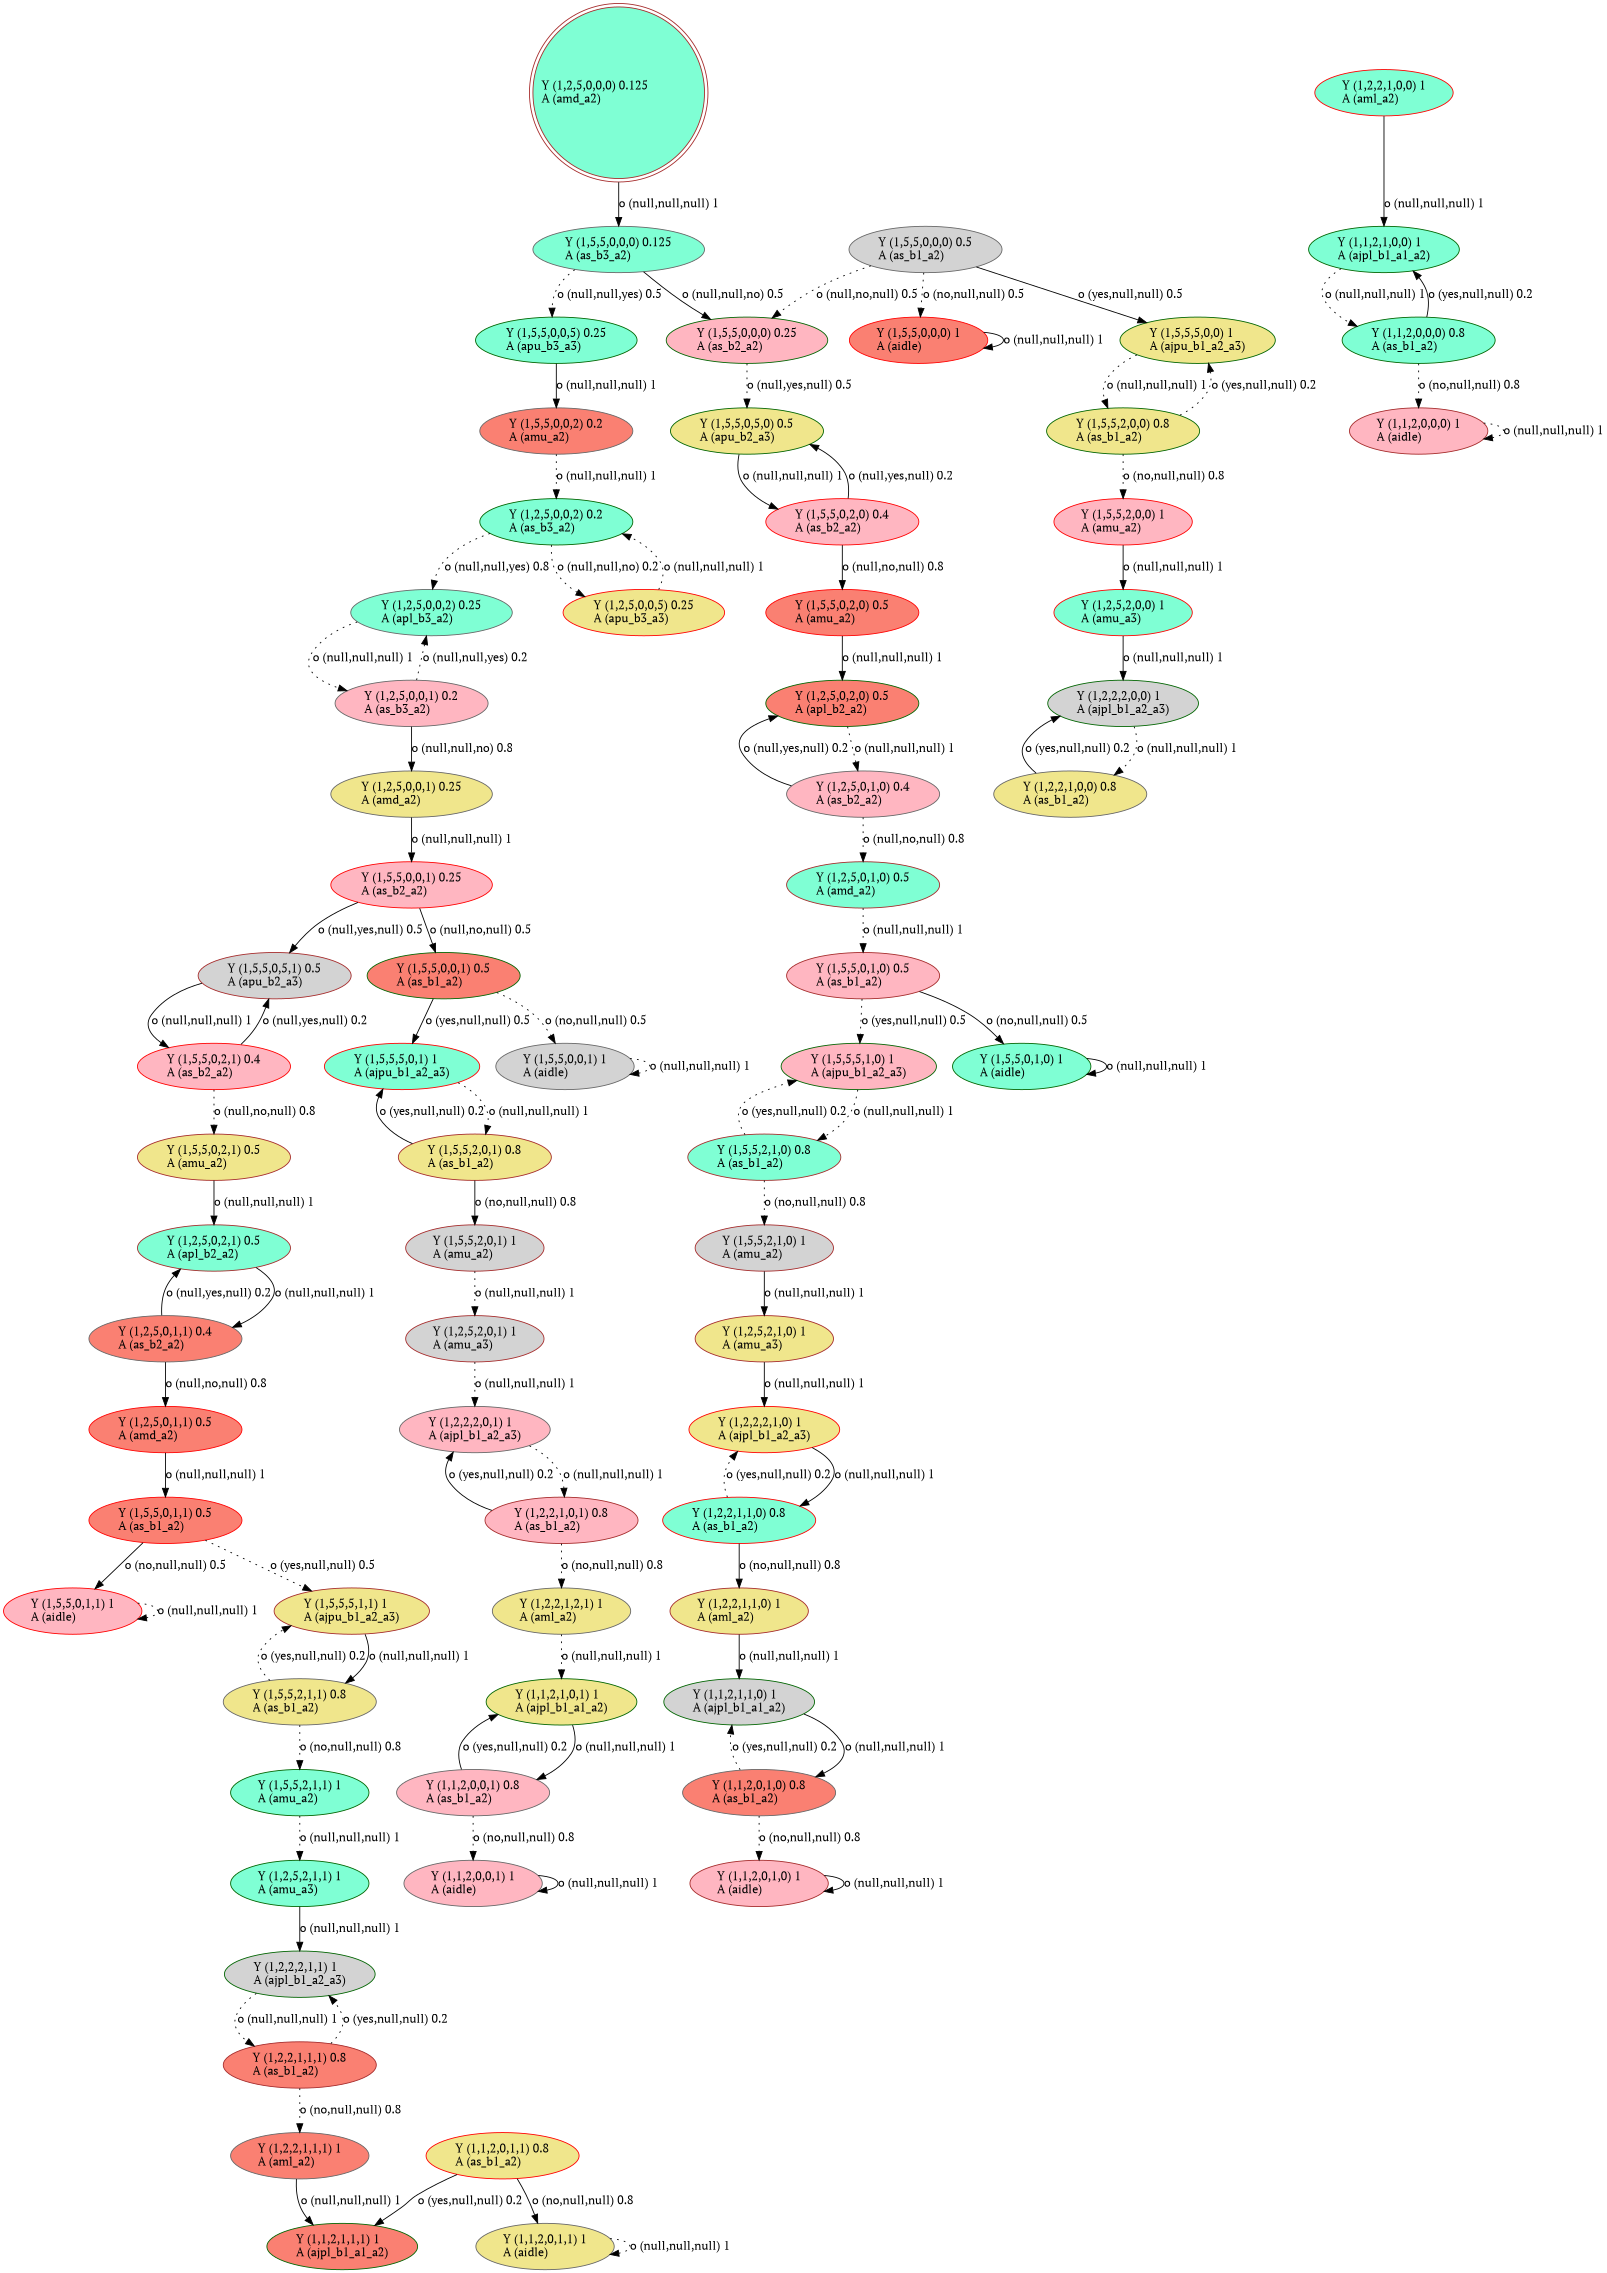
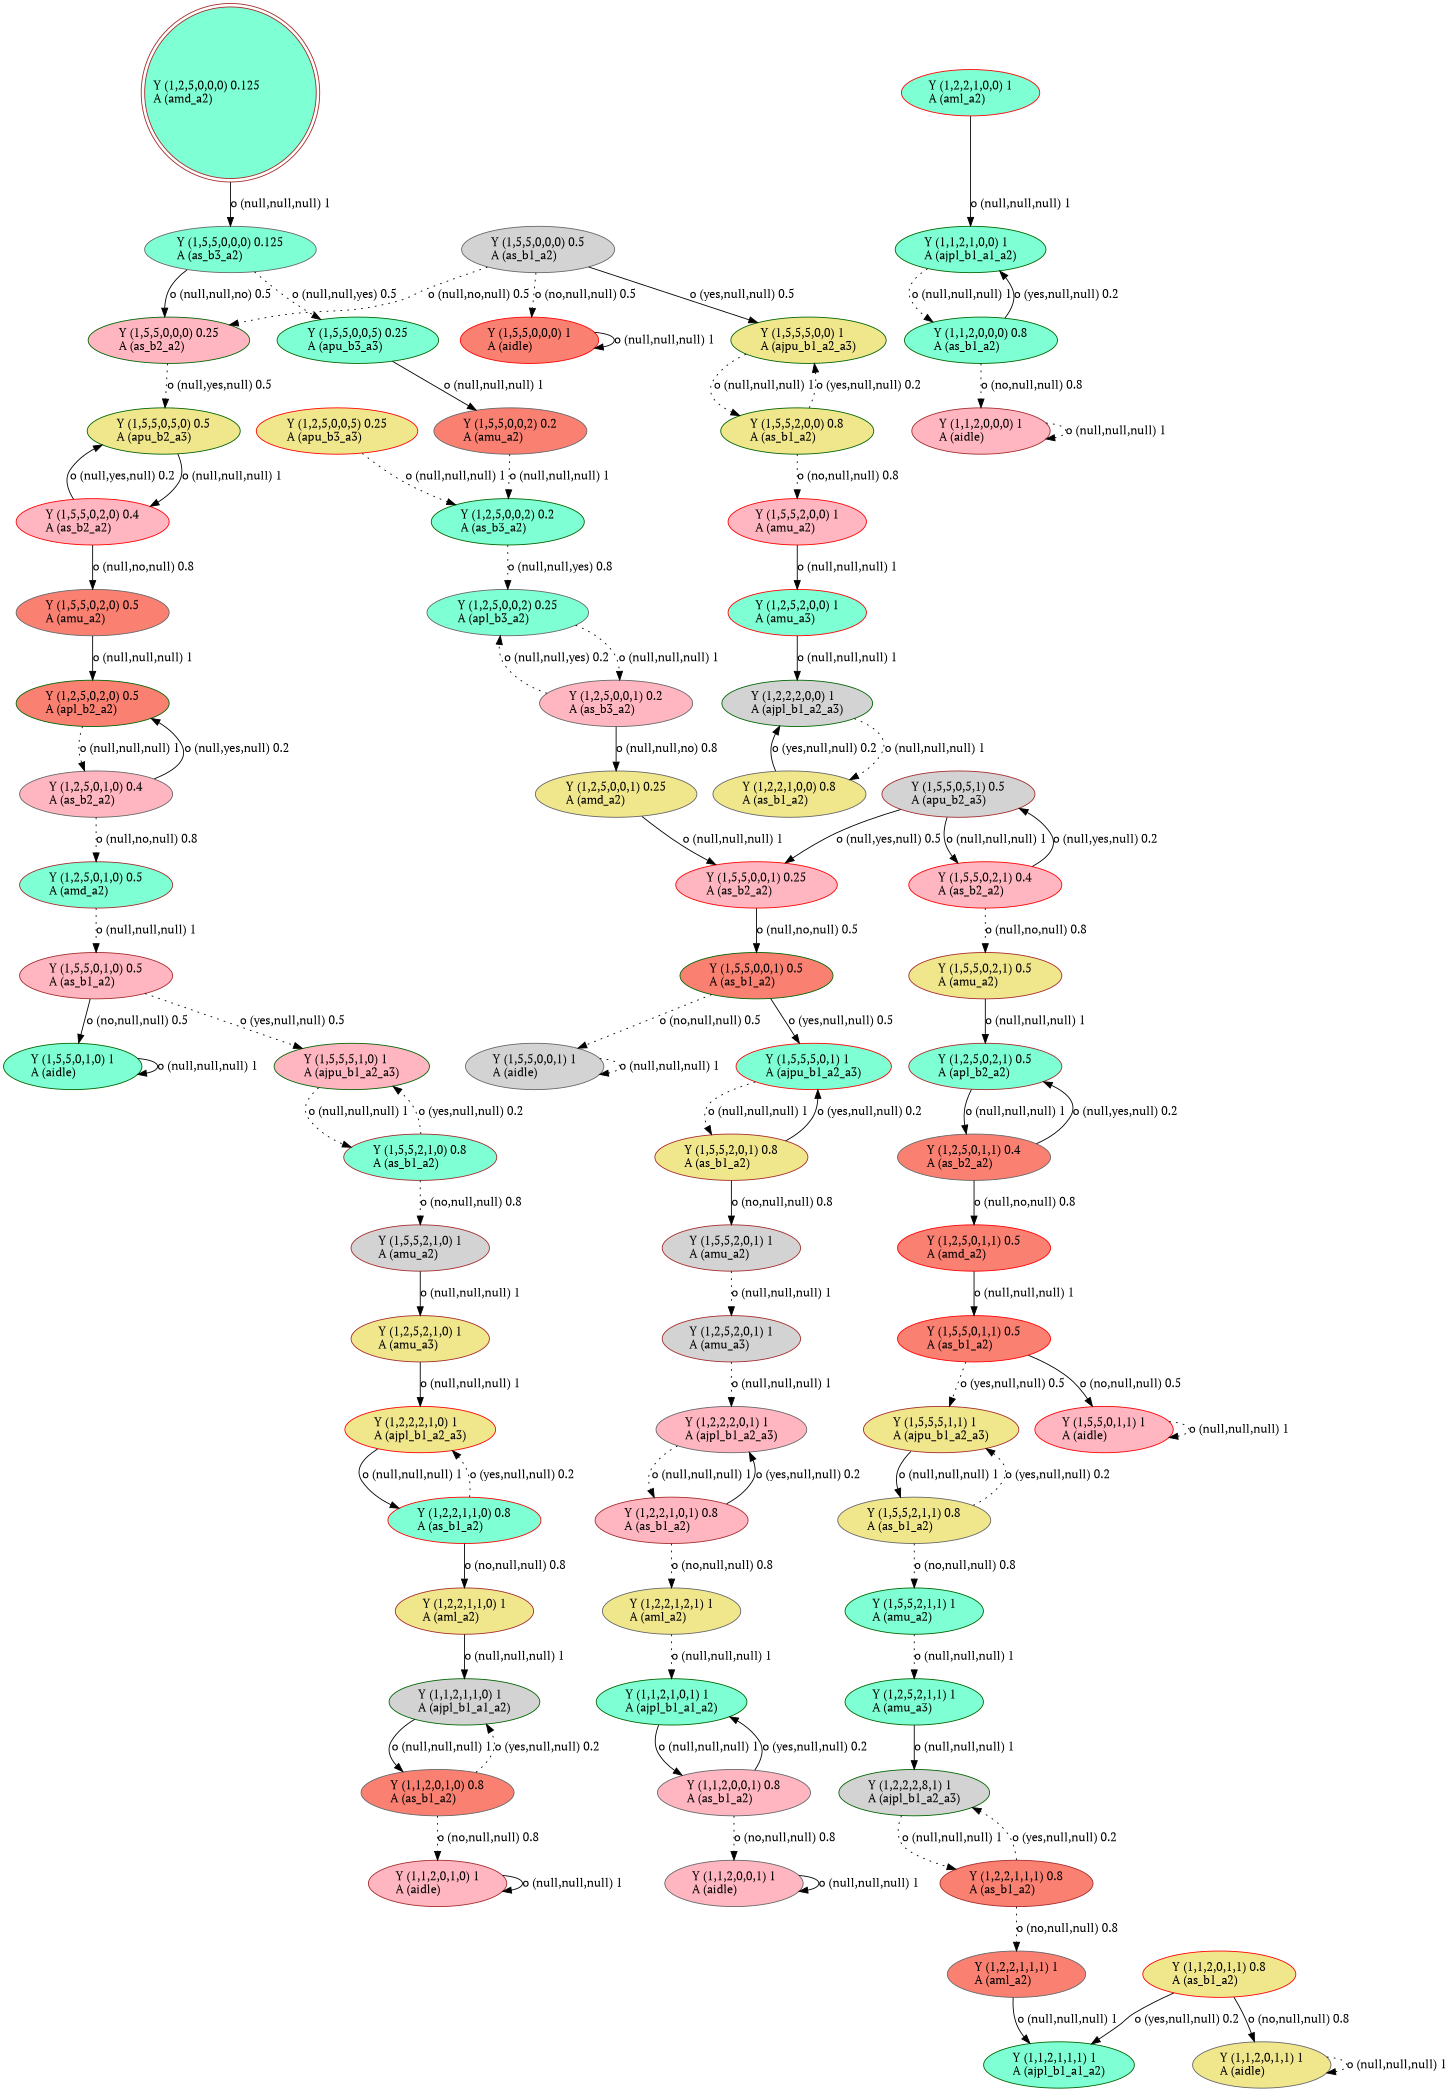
edge "Y (1,2,5,0,0,2) 0.2 A (as_b3_a2)" -> "Y (1,2,5,0,0,5) 0.25 A (apu_b3_a3)": removed, label "o (null,null,no) 0.2"
node "Y (1,5,5,0,2,0) 0.5 A (amu_a2)": color red -> gray40
edge "Y (1,5,5,0,0,1) 0.25 A (as_b2_a2)" -> "Y (1,5,5,0,5,1) 0.5 A (apu_b2_a3)": reversed
node "Y (1,1,2,1,0,1) 1 A (ajpl_b1_a1_a2)": fillcolor khaki -> aquamarine
node "Y (1,2,2,2,1,1) 1 A (ajpl_b1_a2_a3)": label "Y (1,2,2,2,1,1) 1 A (ajpl_b1_a2_a3)" -> "Y (1,2,2,2,8,1) 1 A (ajpl_b1_a2_a3)"
node "Y (1,1,2,1,1,1) 1 A (ajpl_b1_a1_a2)": fillcolor salmon -> aquamarine
